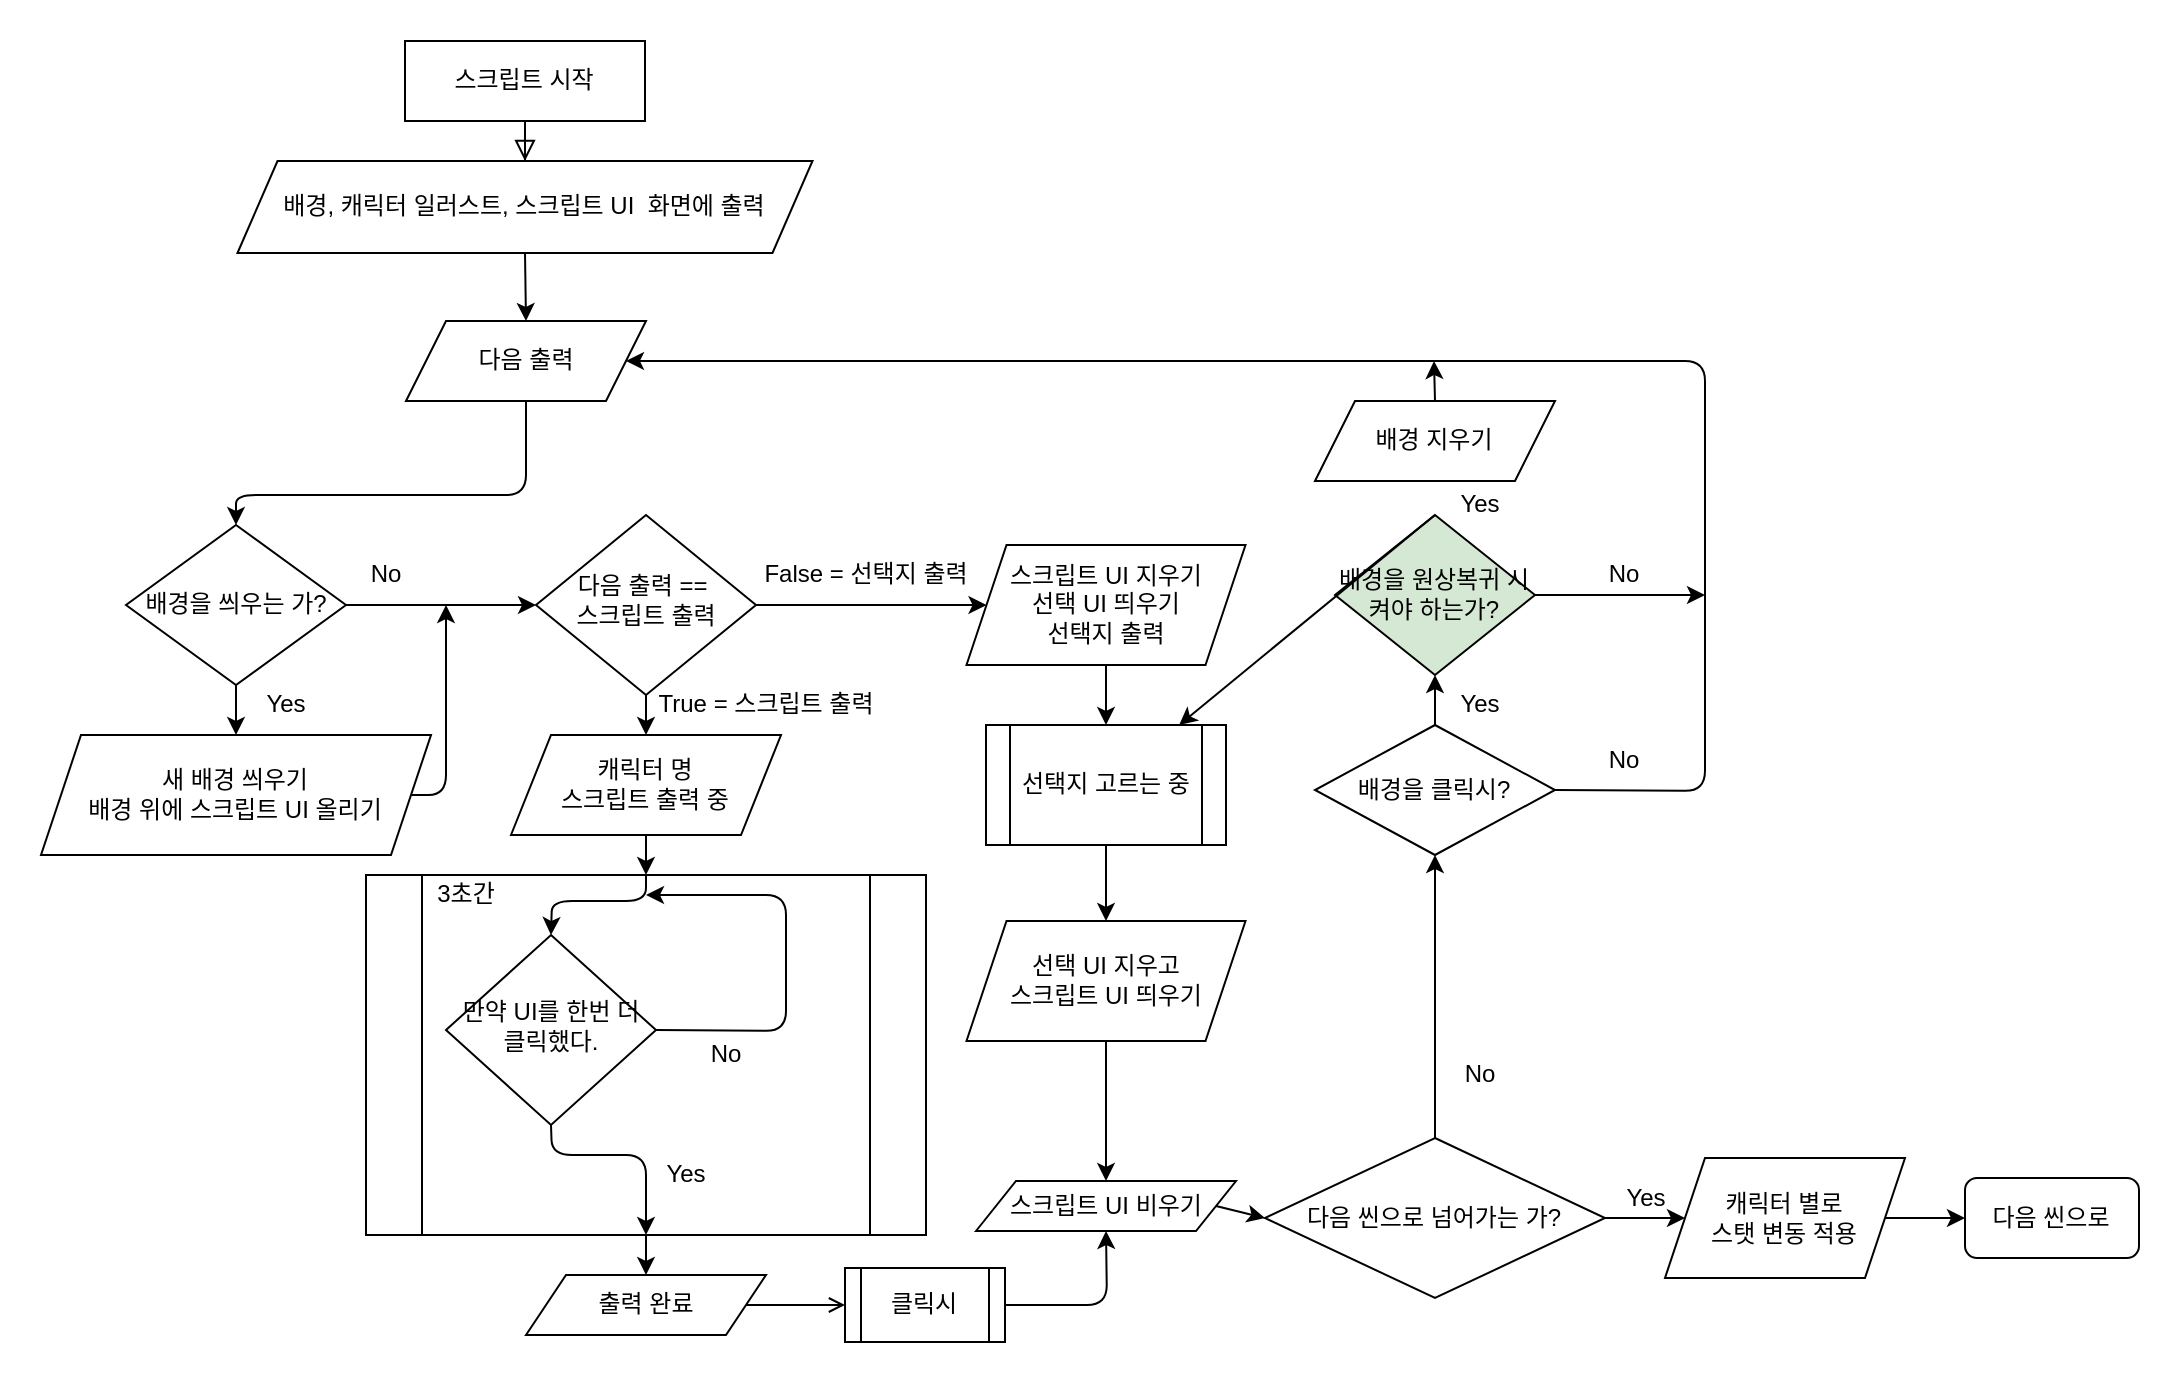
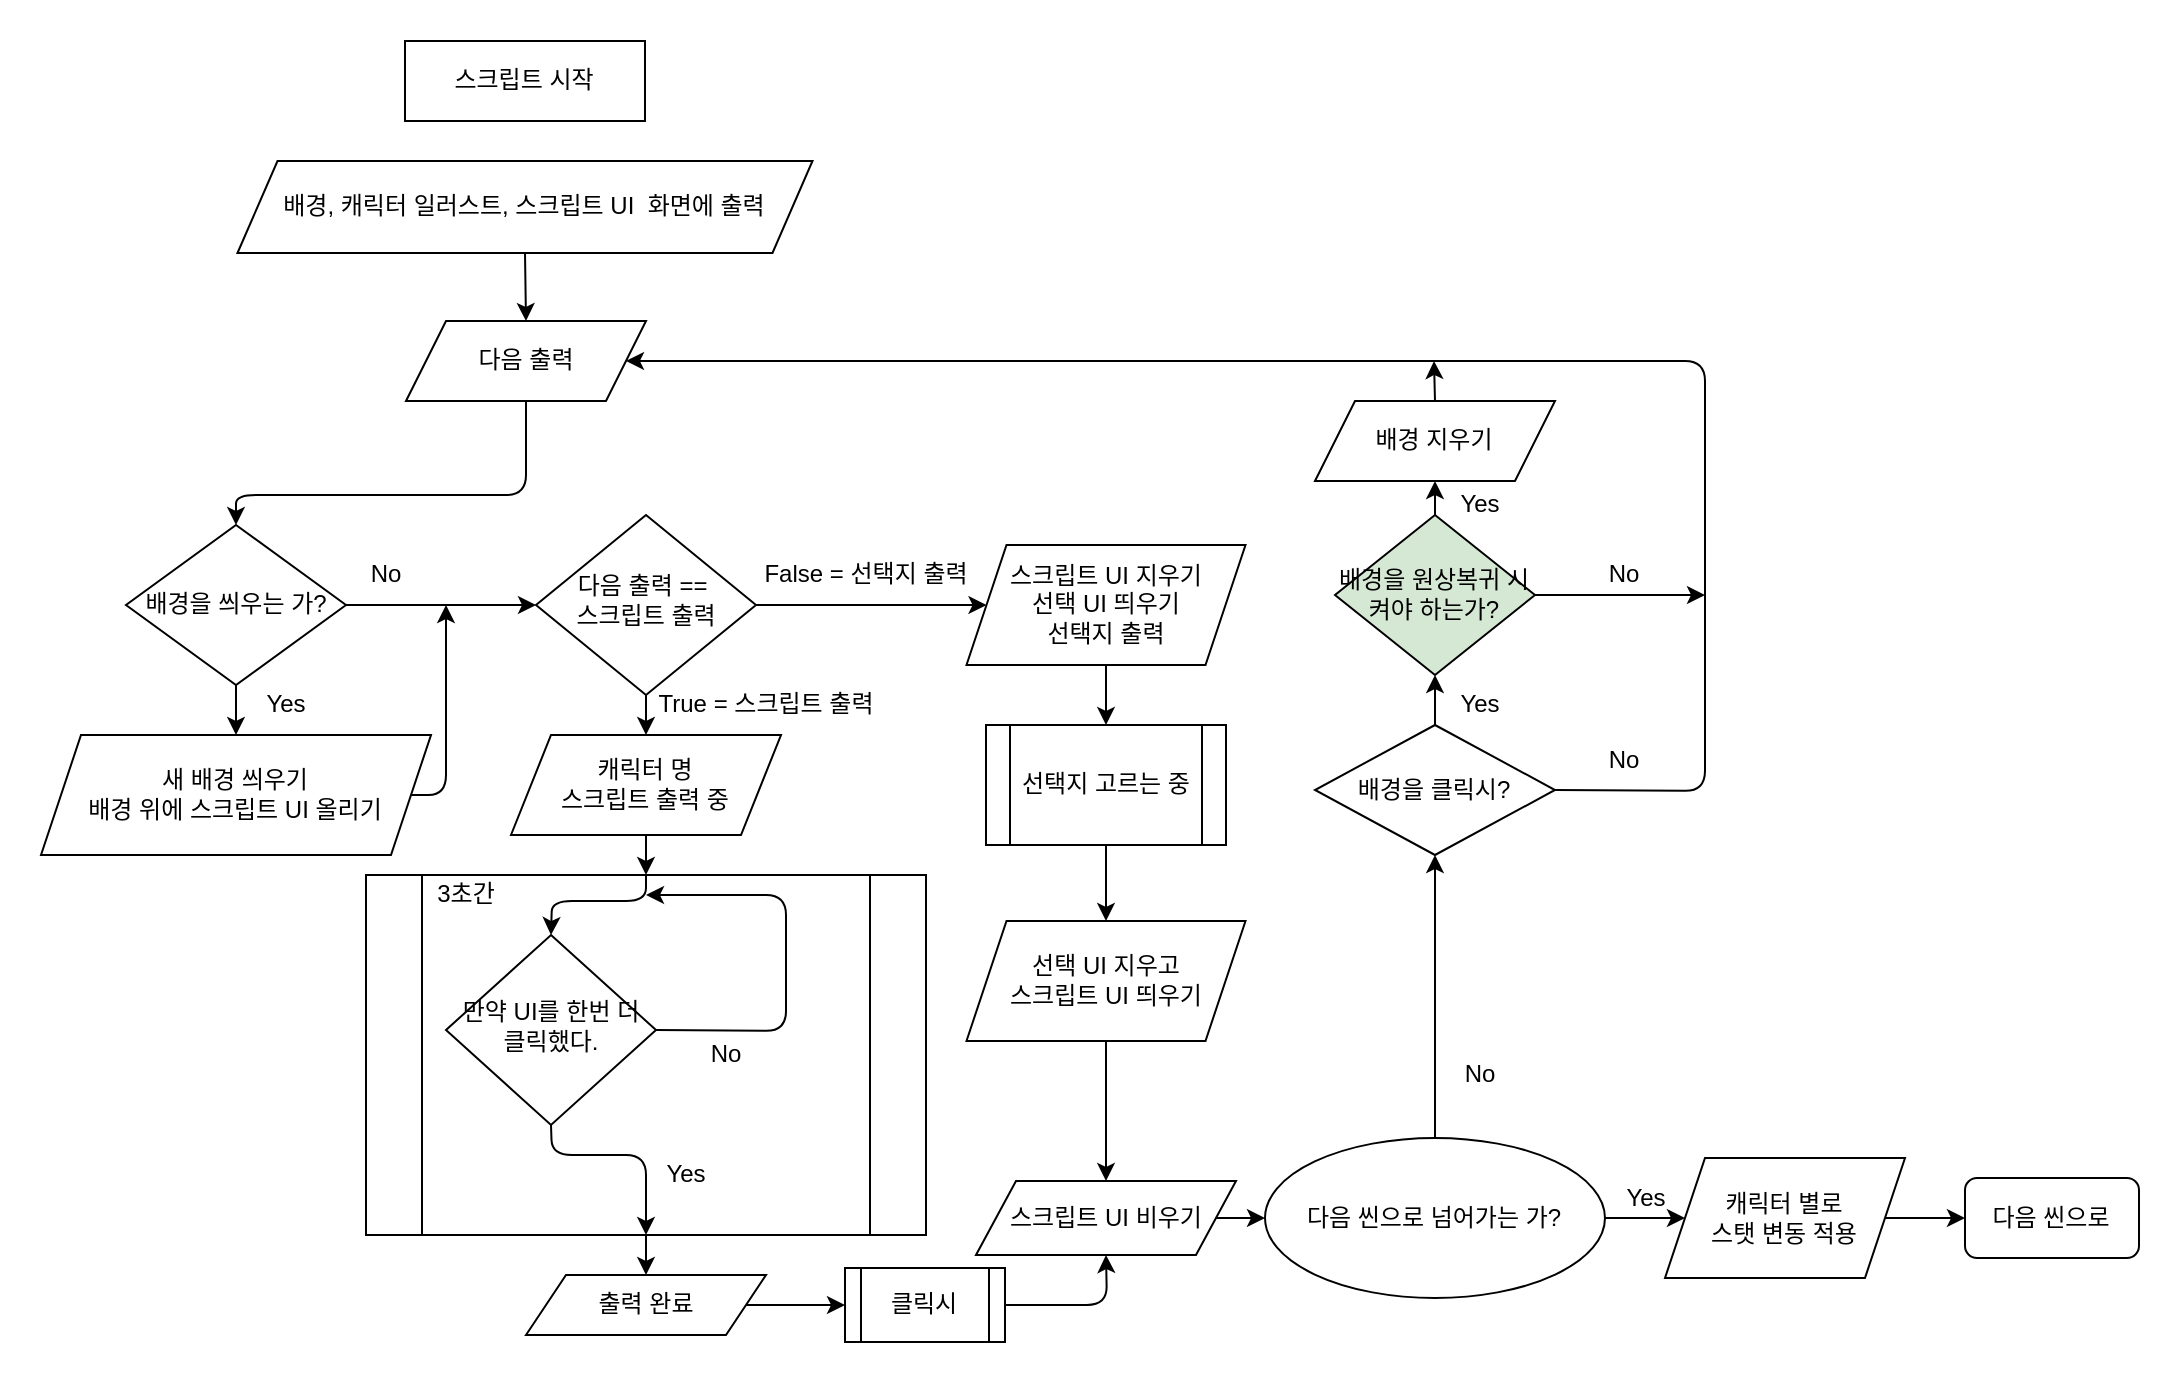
edge "스크립트 시작" -> "배경, 캐릭터 일러스트, 스크립트 UI 화면에 출력": removed
edge "배경을 원상복귀 시켜야 하는가?" -> "선택지 고르는 중": now "배경을 원상복귀 시켜야 하는가?" -> "배경 지우기"
node "스크립트 UI 비우기": size 260x50 -> 260x74
node "다음 씬으로 넘어가는 가?": shape diamond -> ellipse
edge "출력 완료" -> "클릭시": arrowhead open -> classic
